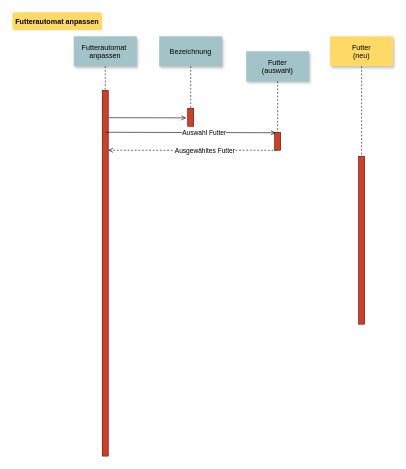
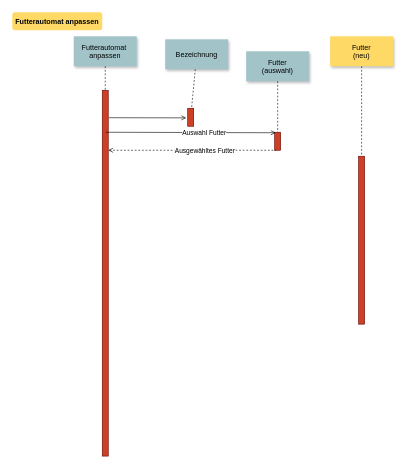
node "Bezeichnung": moved (191, 51) -> (197, 54)
